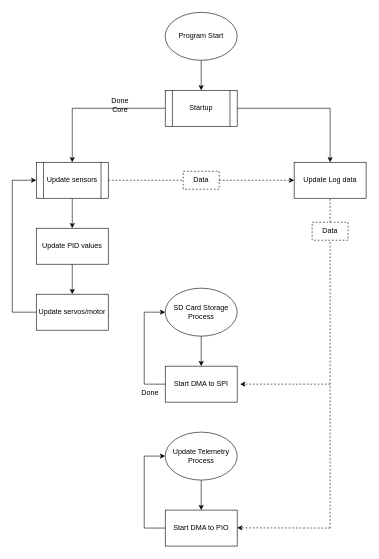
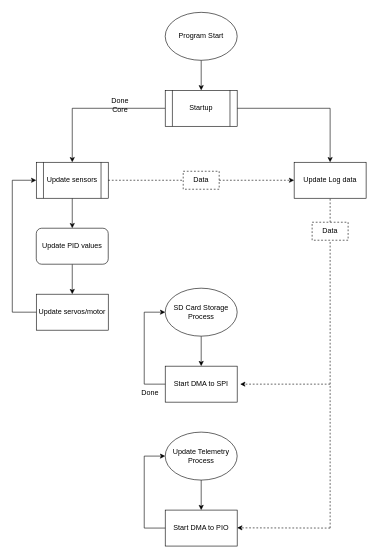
node "Update PID values": shape rectangle -> rounded rectangle
